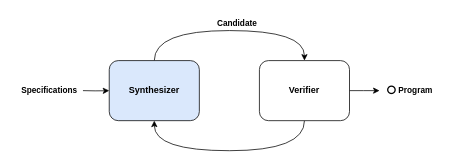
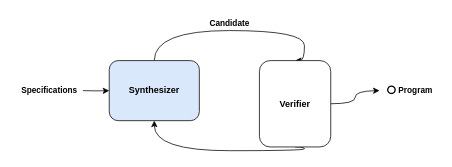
node "Candidate": moved (237, 23) -> (229, 23)
node "Verifier": size 90x60 -> 71x86
